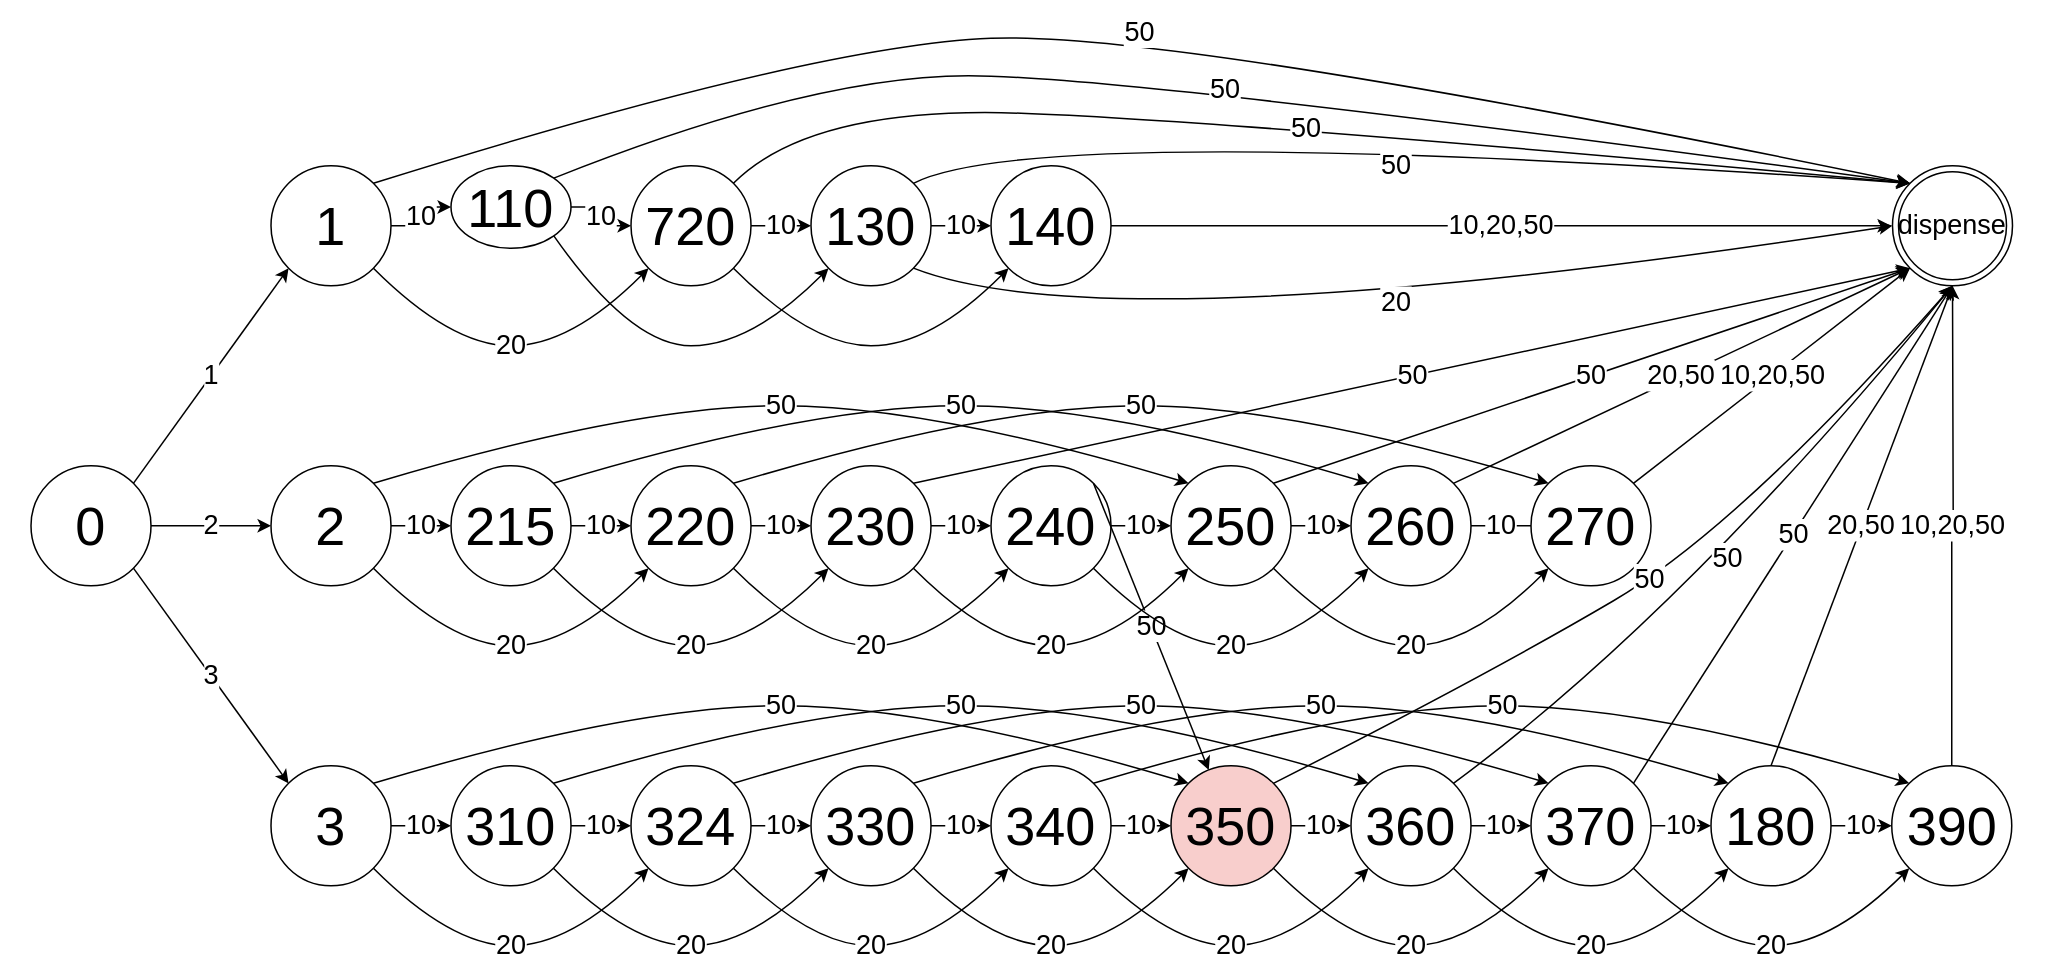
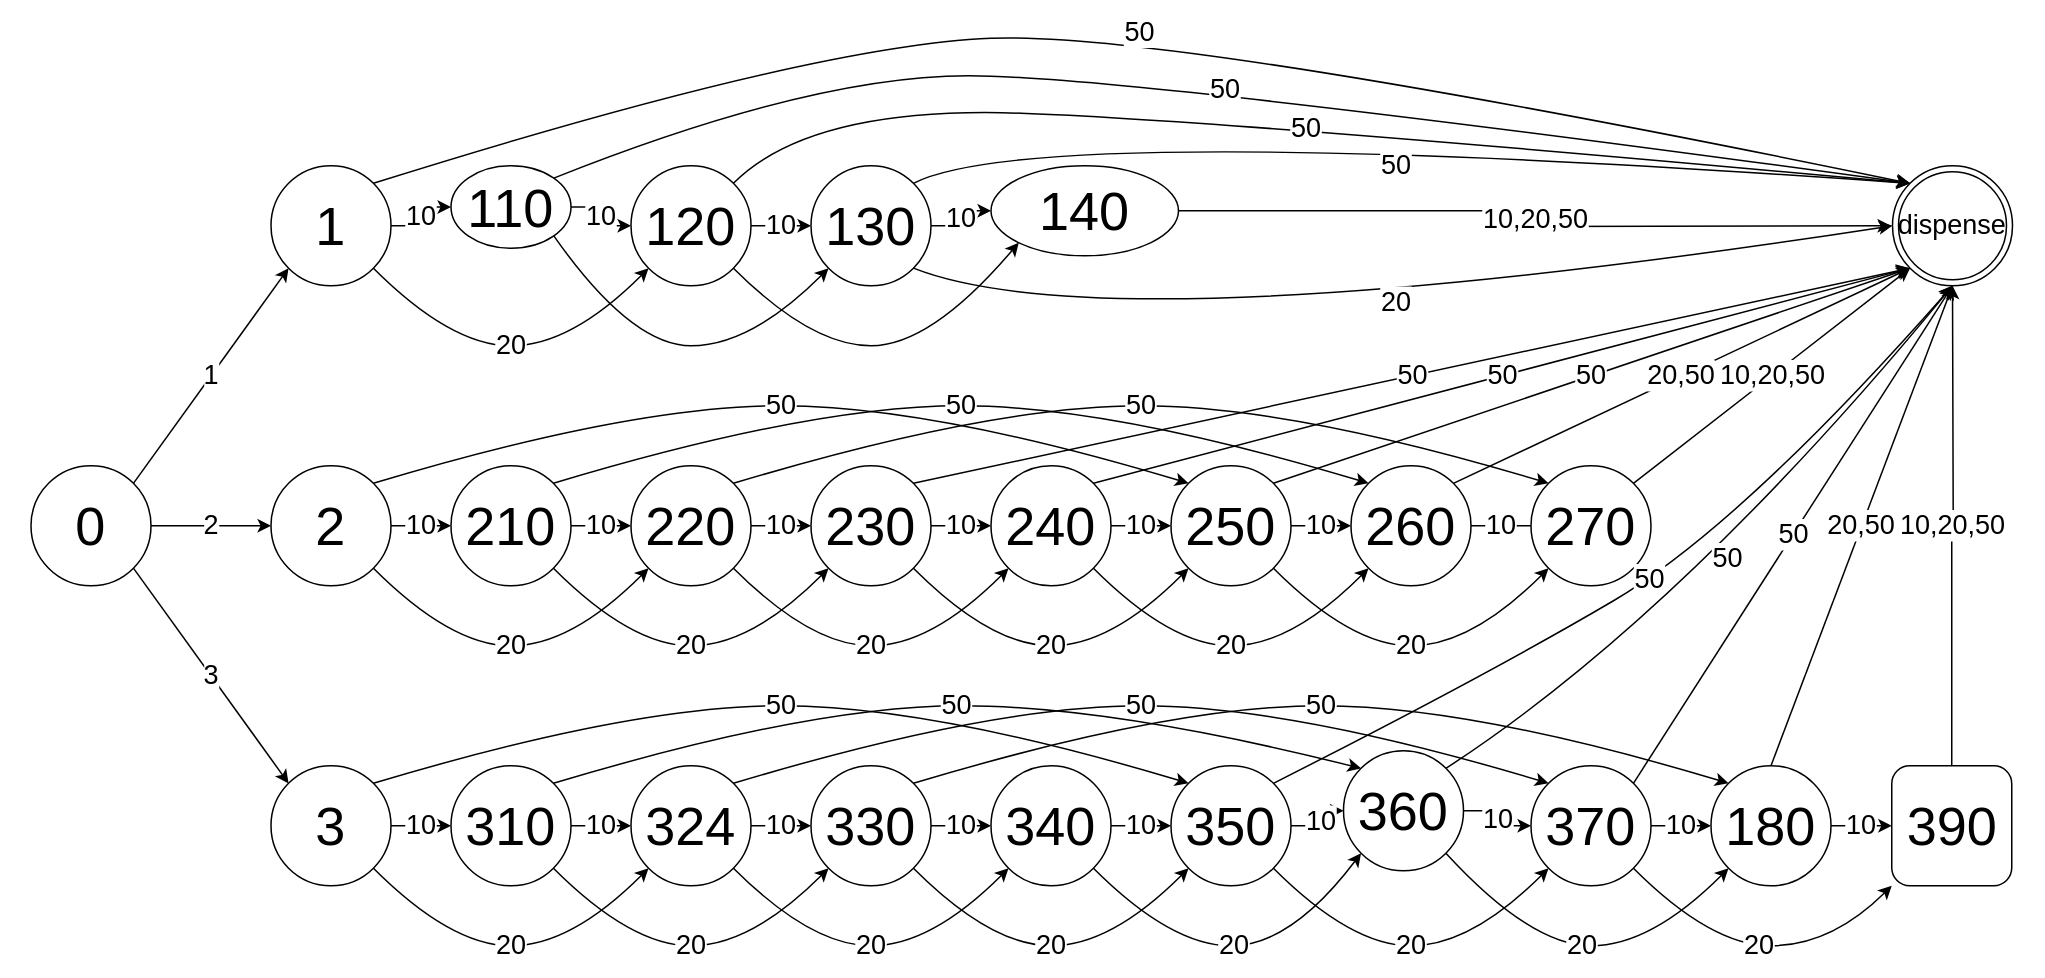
node "720": label "720" -> "120"
node "140": size 120x120 -> 188x90
node "215": label "215" -> "210"
edge "240" -> "350": now "240" -> "dispense"
edge "340" -> "390": removed, label "50"
node "350": fillcolor #f8cecc -> #ffffff
node "360": moved (1411, 826) -> (1403, 811)
node "390": shape ellipse -> rounded rectangle
